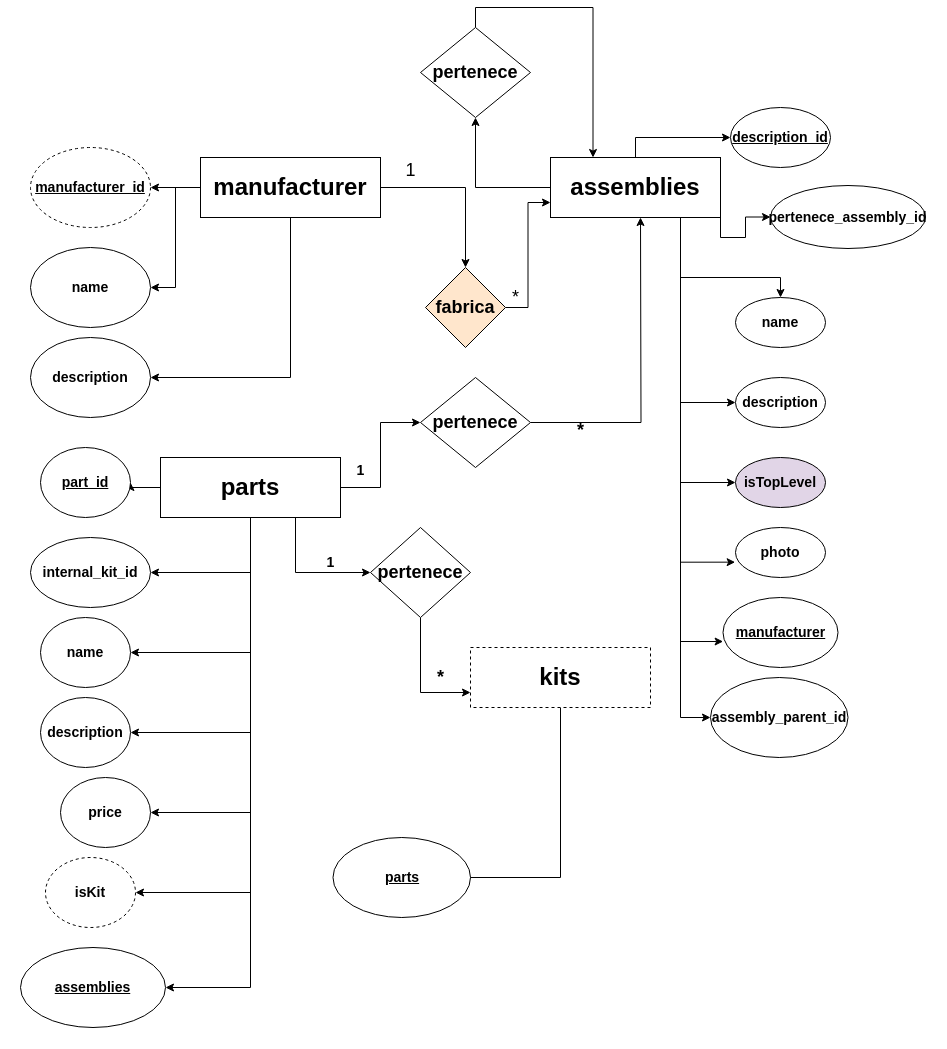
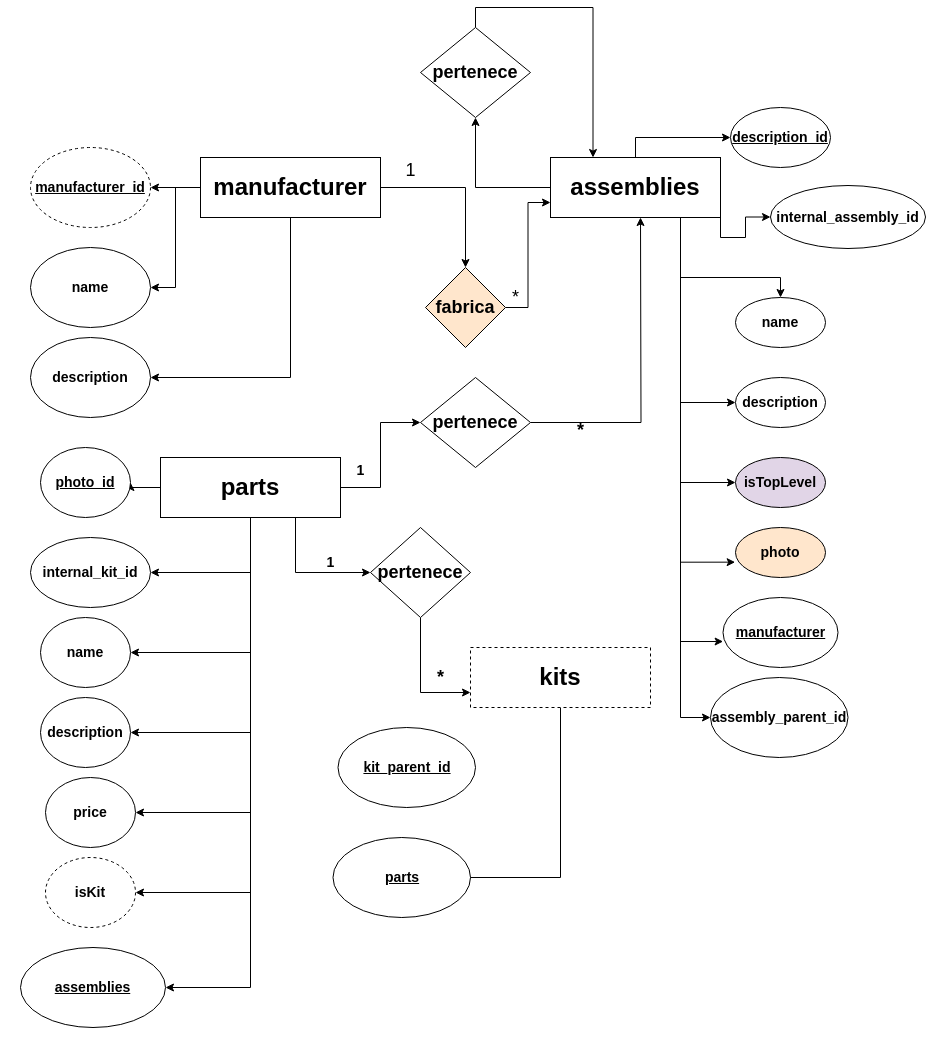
node "pertenece_assembly_id": label "pertenece_assembly_id" -> "internal_assembly_id"
node "part_id": label "part_id" -> "photo_id"
node "photo": fillcolor #ffffff -> #ffe6cc
node "kit_parent_id": added
node "price": moved (106, 813) -> (91, 813)
